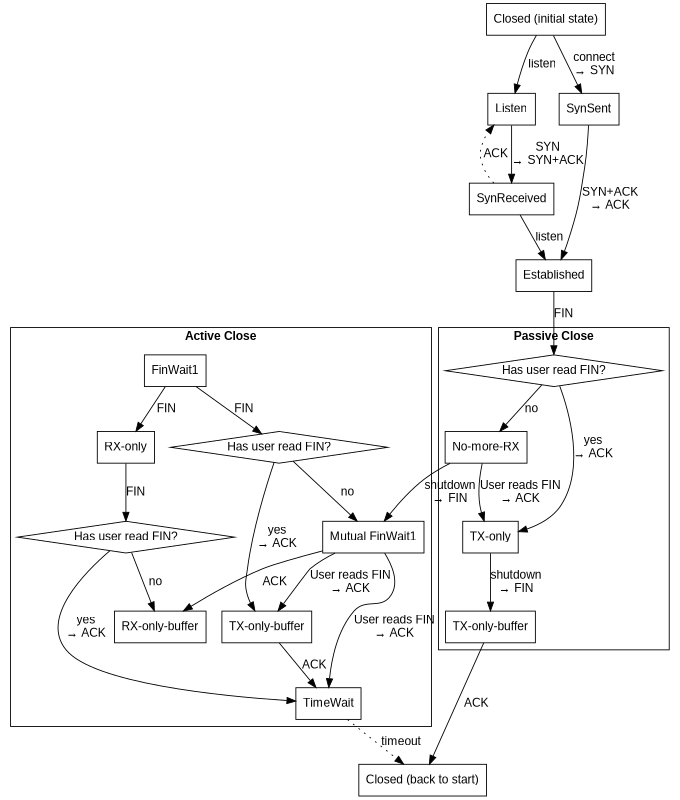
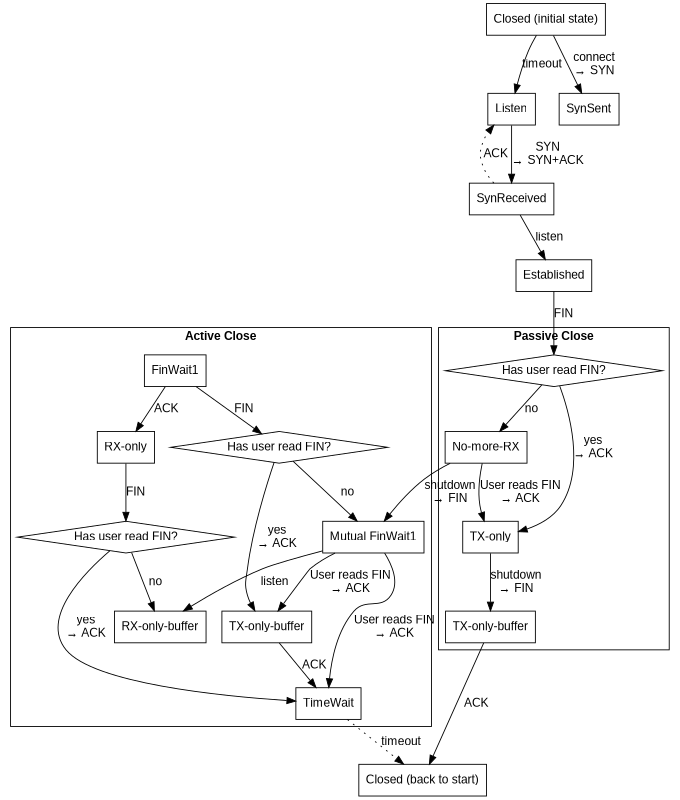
edge "Closed (initial state)" -> "Listen": label "listen" -> "timeout"
edge "SynSent" -> "Established": removed, label "SYN+ACK → ACK"
edge "FinWait1" -> "RX-only": label "FIN" -> "ACK"
edge "Mutual FinWait1" -> "RX-only-buffer": label "ACK" -> "listen"
